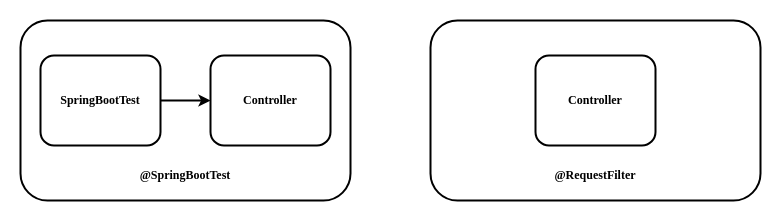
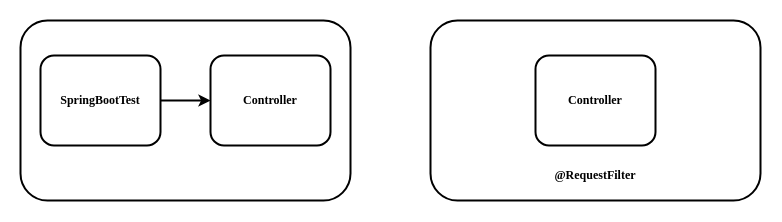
node "@SpringBootTest": removed
